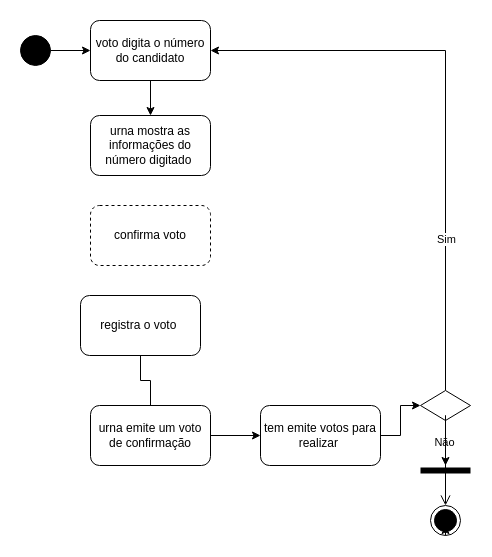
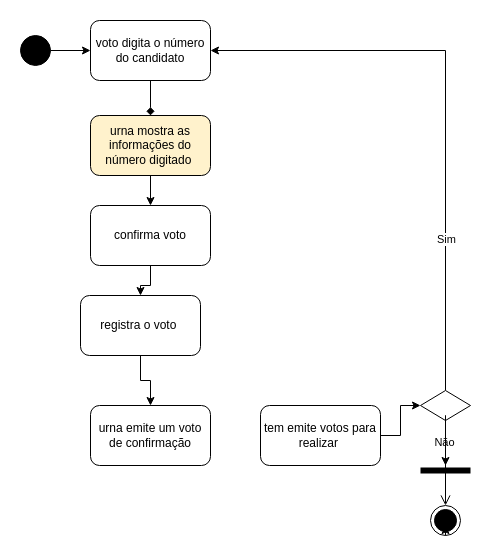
edge "voto digita o número do candidato" -> "urna mostra as informações do número digitado": arrowhead classic -> diamond
node "urna mostra as informações do número digitado": fillcolor #ffffff -> #fff2cc
edge "urna mostra as informações do número digitado" -> "confirma voto": added
node "confirma voto": style dashed -> solid
edge "confirma voto" -> "registra o voto": added
edge "registra o voto" -- "urna emite um voto de confirmação": arrowhead none -> classic
edge "urna emite um voto de confirmação" -> "tem emite votos para realizar": removed
